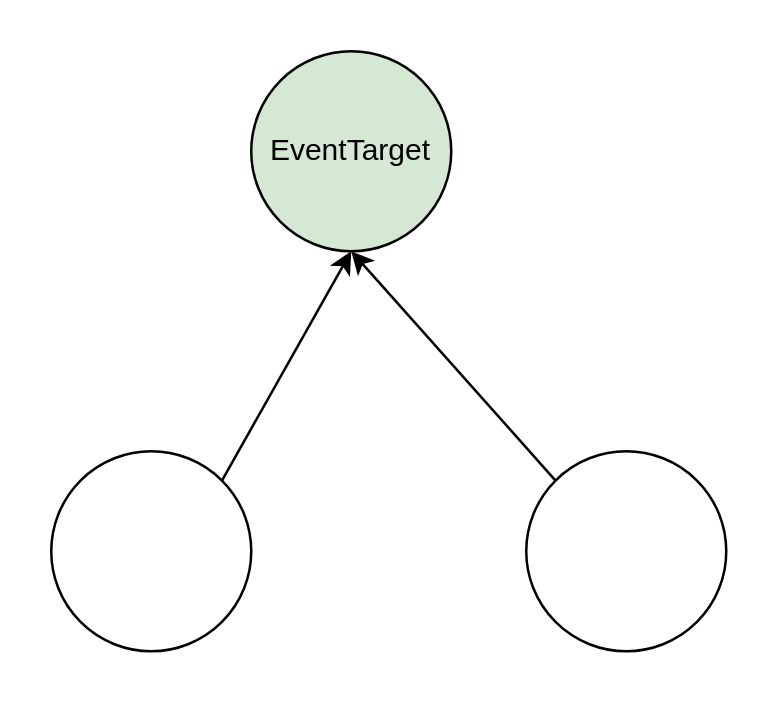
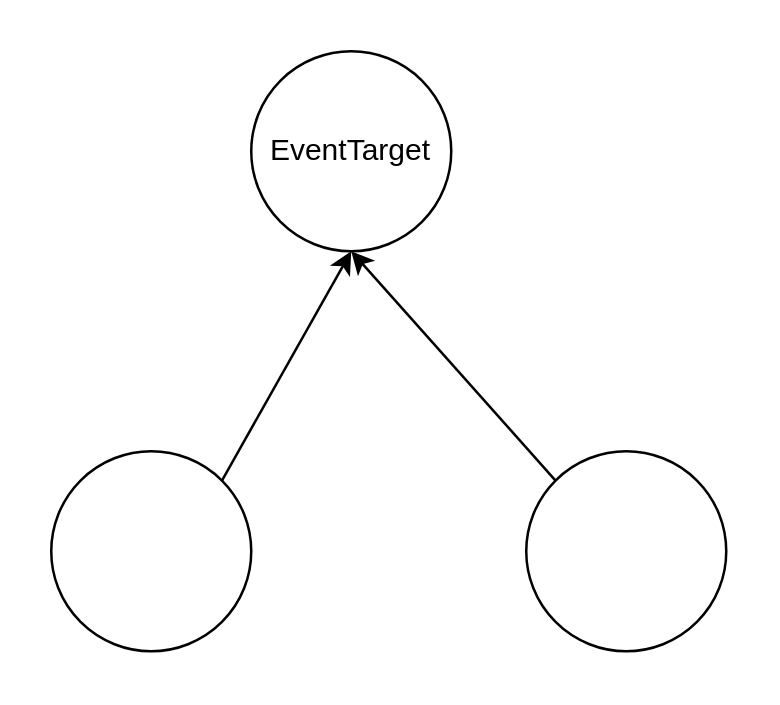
node "EventTarget": fillcolor #d5e8d4 -> #ffffff
